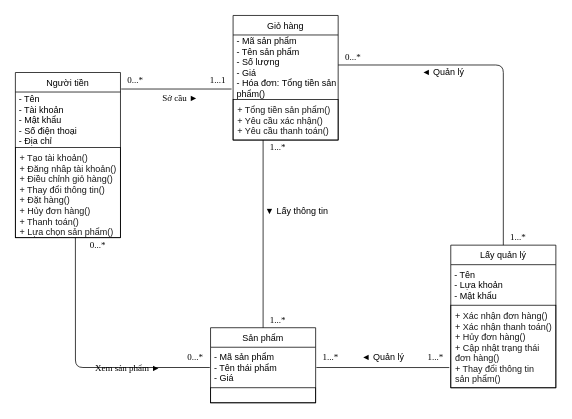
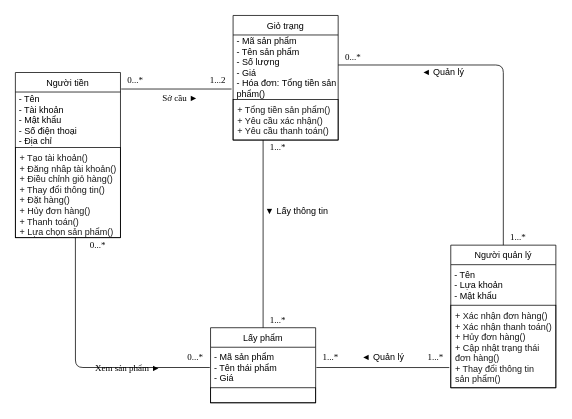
node "Giỏ hàng": label "Giỏ hàng" -> "Giỏ trạng"
node "1...1": label "1...1" -> "1...2"
node "Lấy quản lý": label "Lấy quản lý" -> "Người quản lý"
node "Sản phẩm": label "Sản phẩm" -> "Lấy phẩm"
